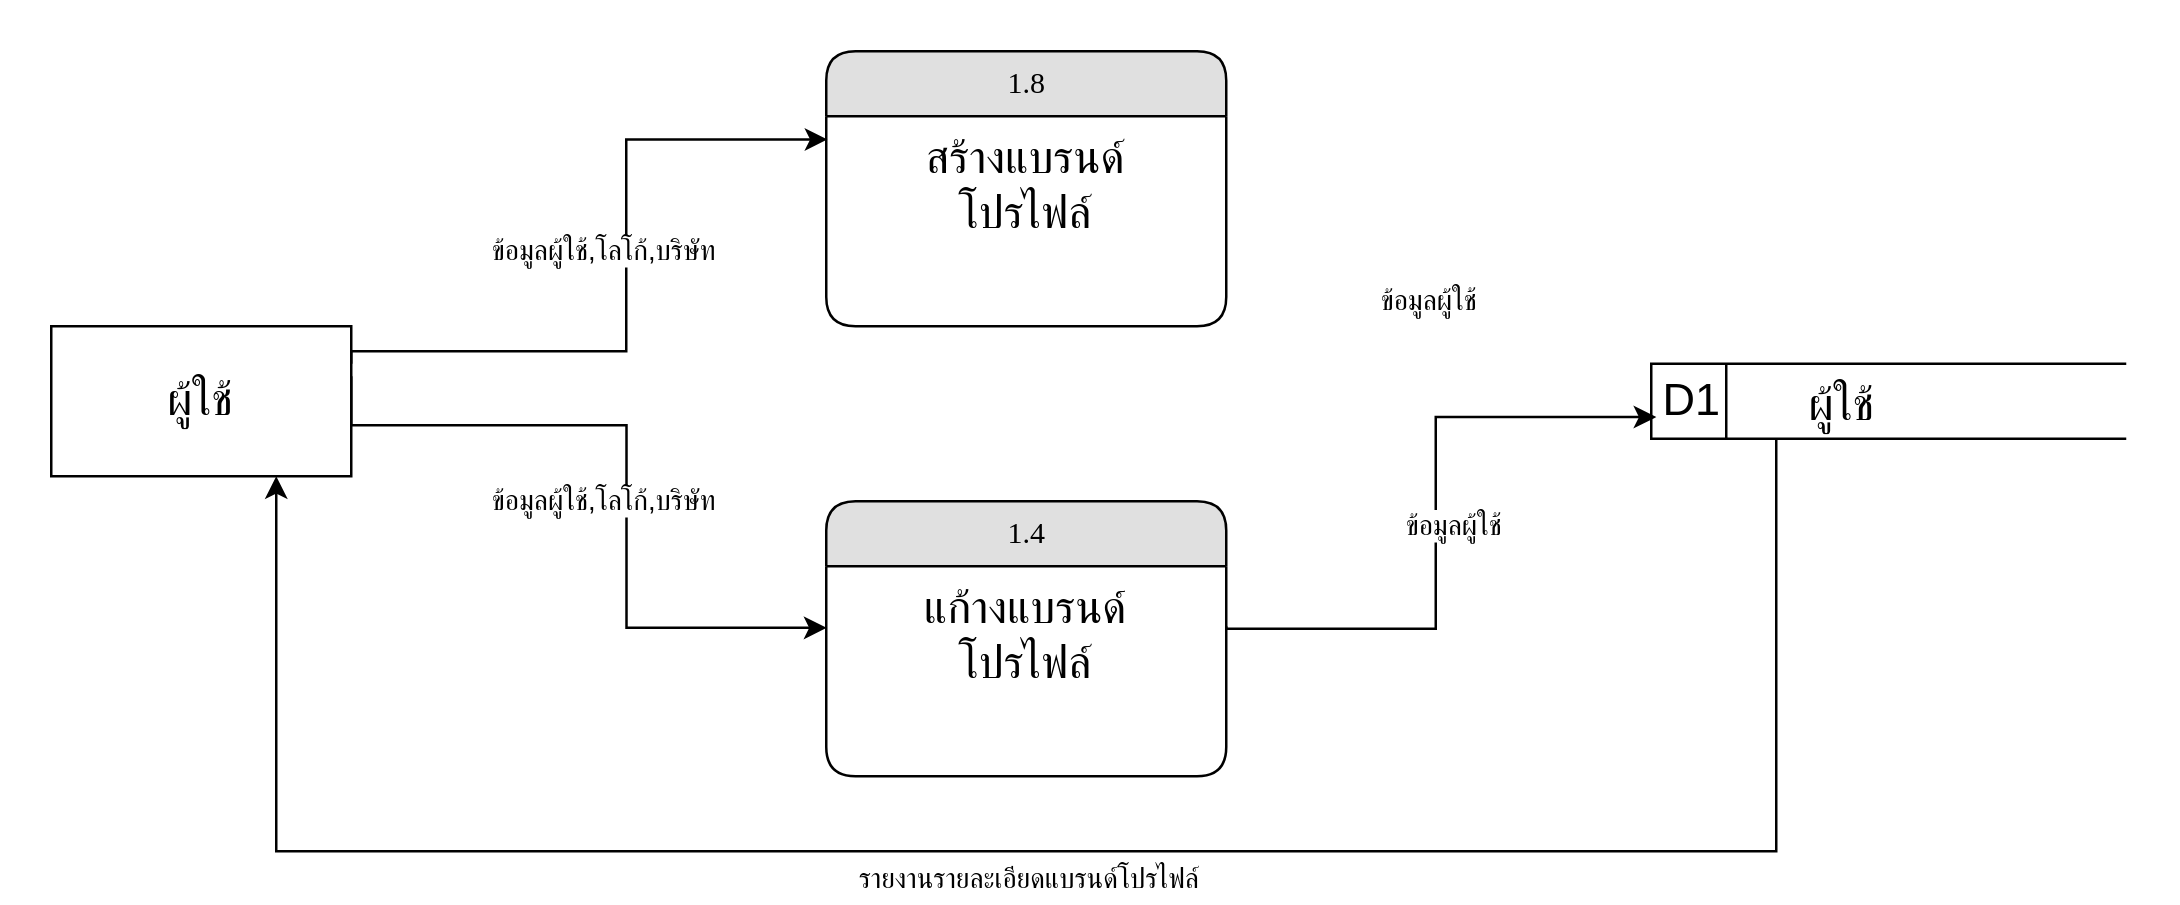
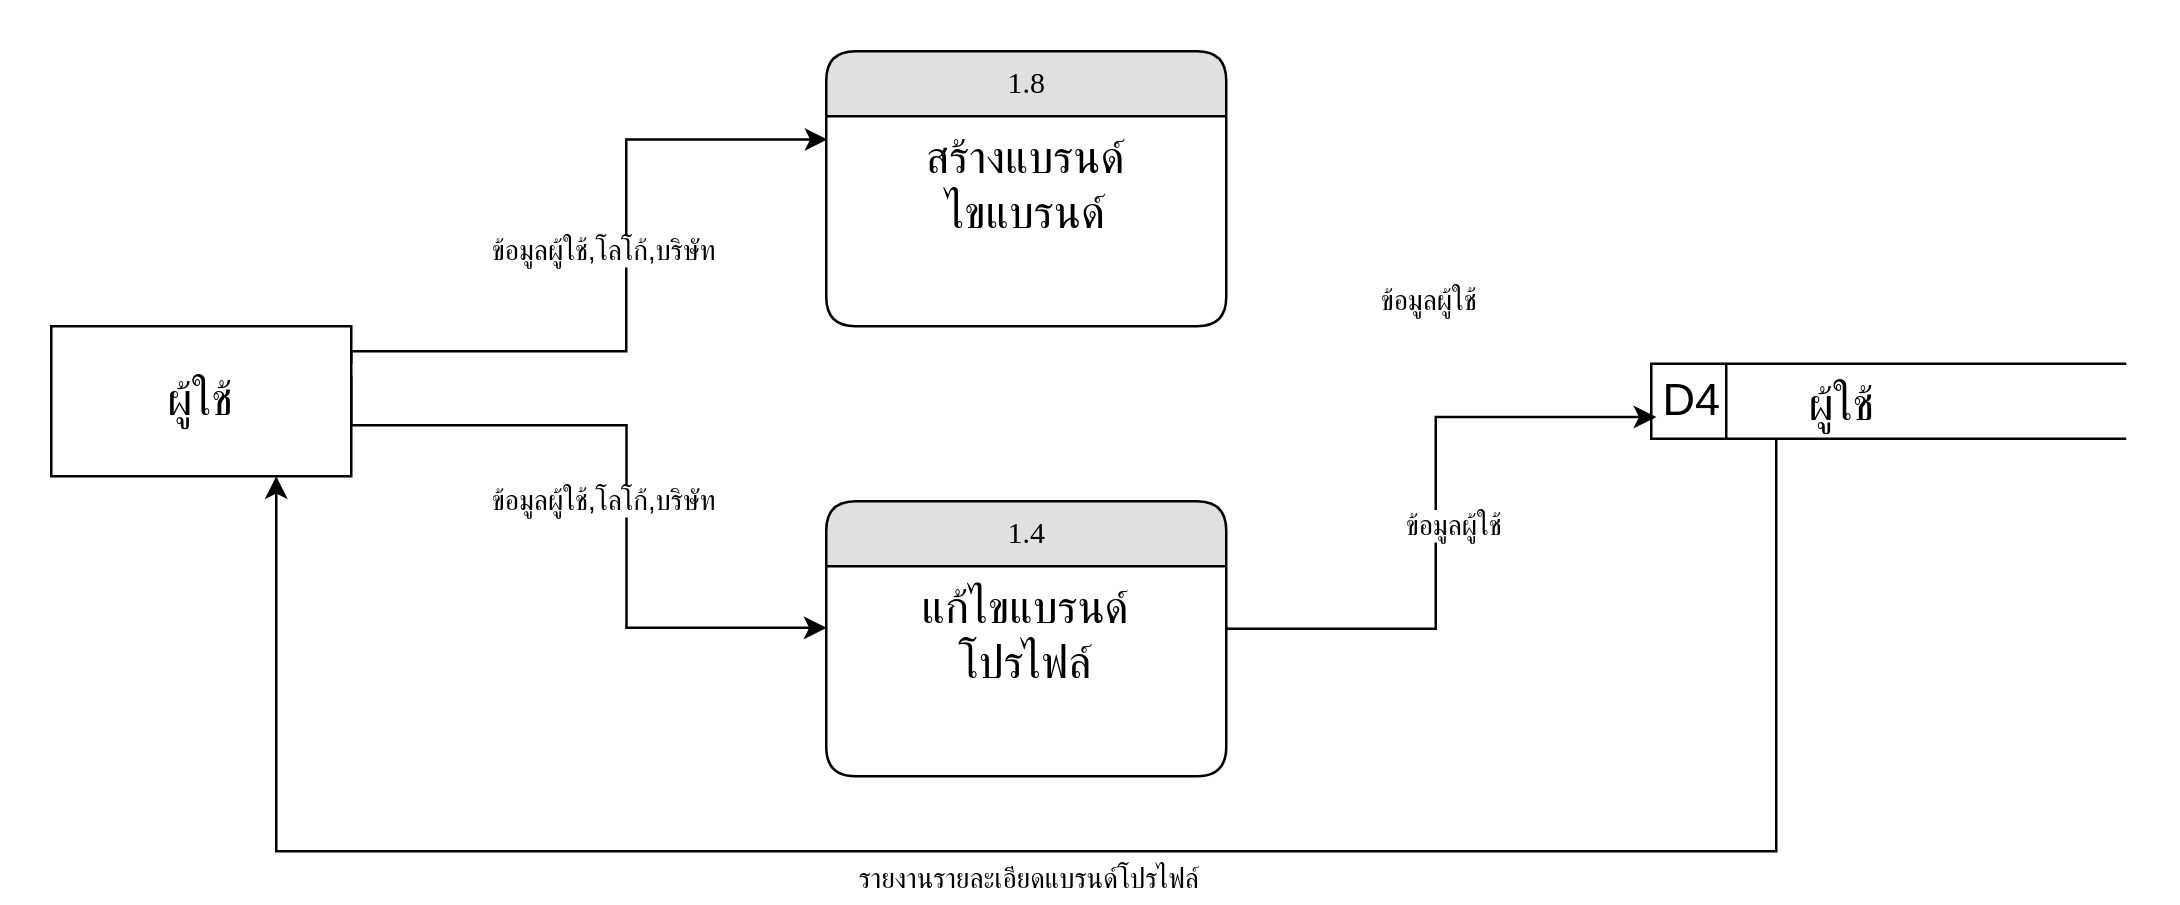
node "สร้างแบรนด์ โปรไฟล์": label "สร้างแบรนด์ โปรไฟล์" -> "สร้างแบรนด์ ไขแบรนด์"
node "D1": label "D1" -> "D4"
node "แก้างแบรนด์ โปรไฟล์": label "แก้างแบรนด์ โปรไฟล์" -> "แก้ไขแบรนด์ โปรไฟล์"
